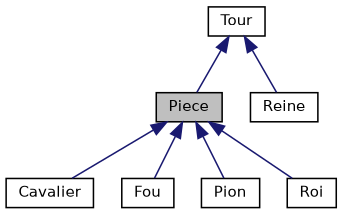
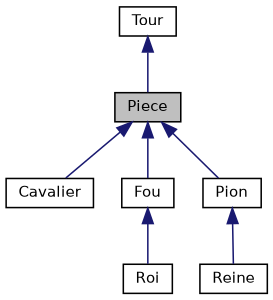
edge "Reine" -> "Tour": now "Reine" -> "Pion"
edge "Roi" -> "Piece": now "Roi" -> "Fou"
